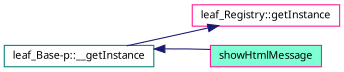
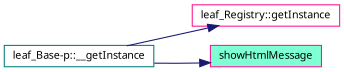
edge "showHtmlMessage" -> "leaf_Base-p::__getInstance": reversed
